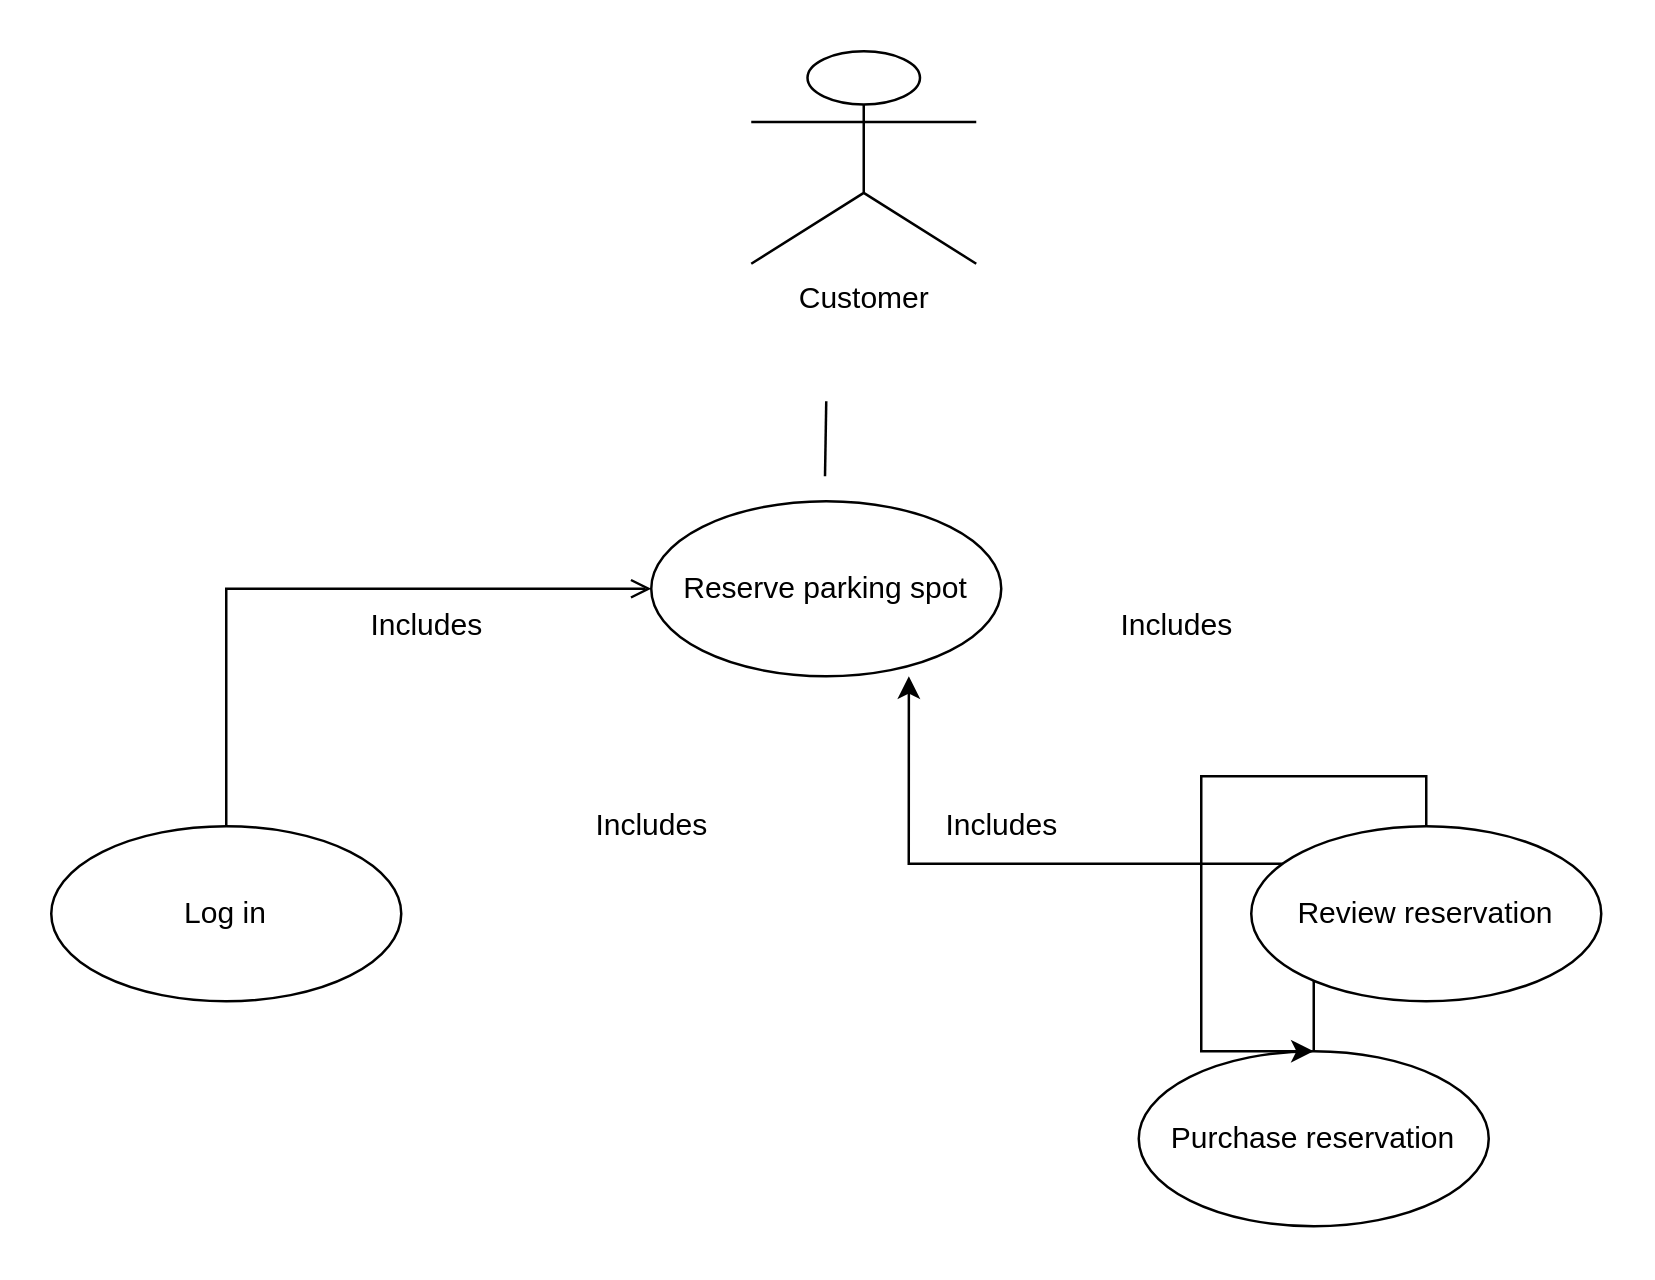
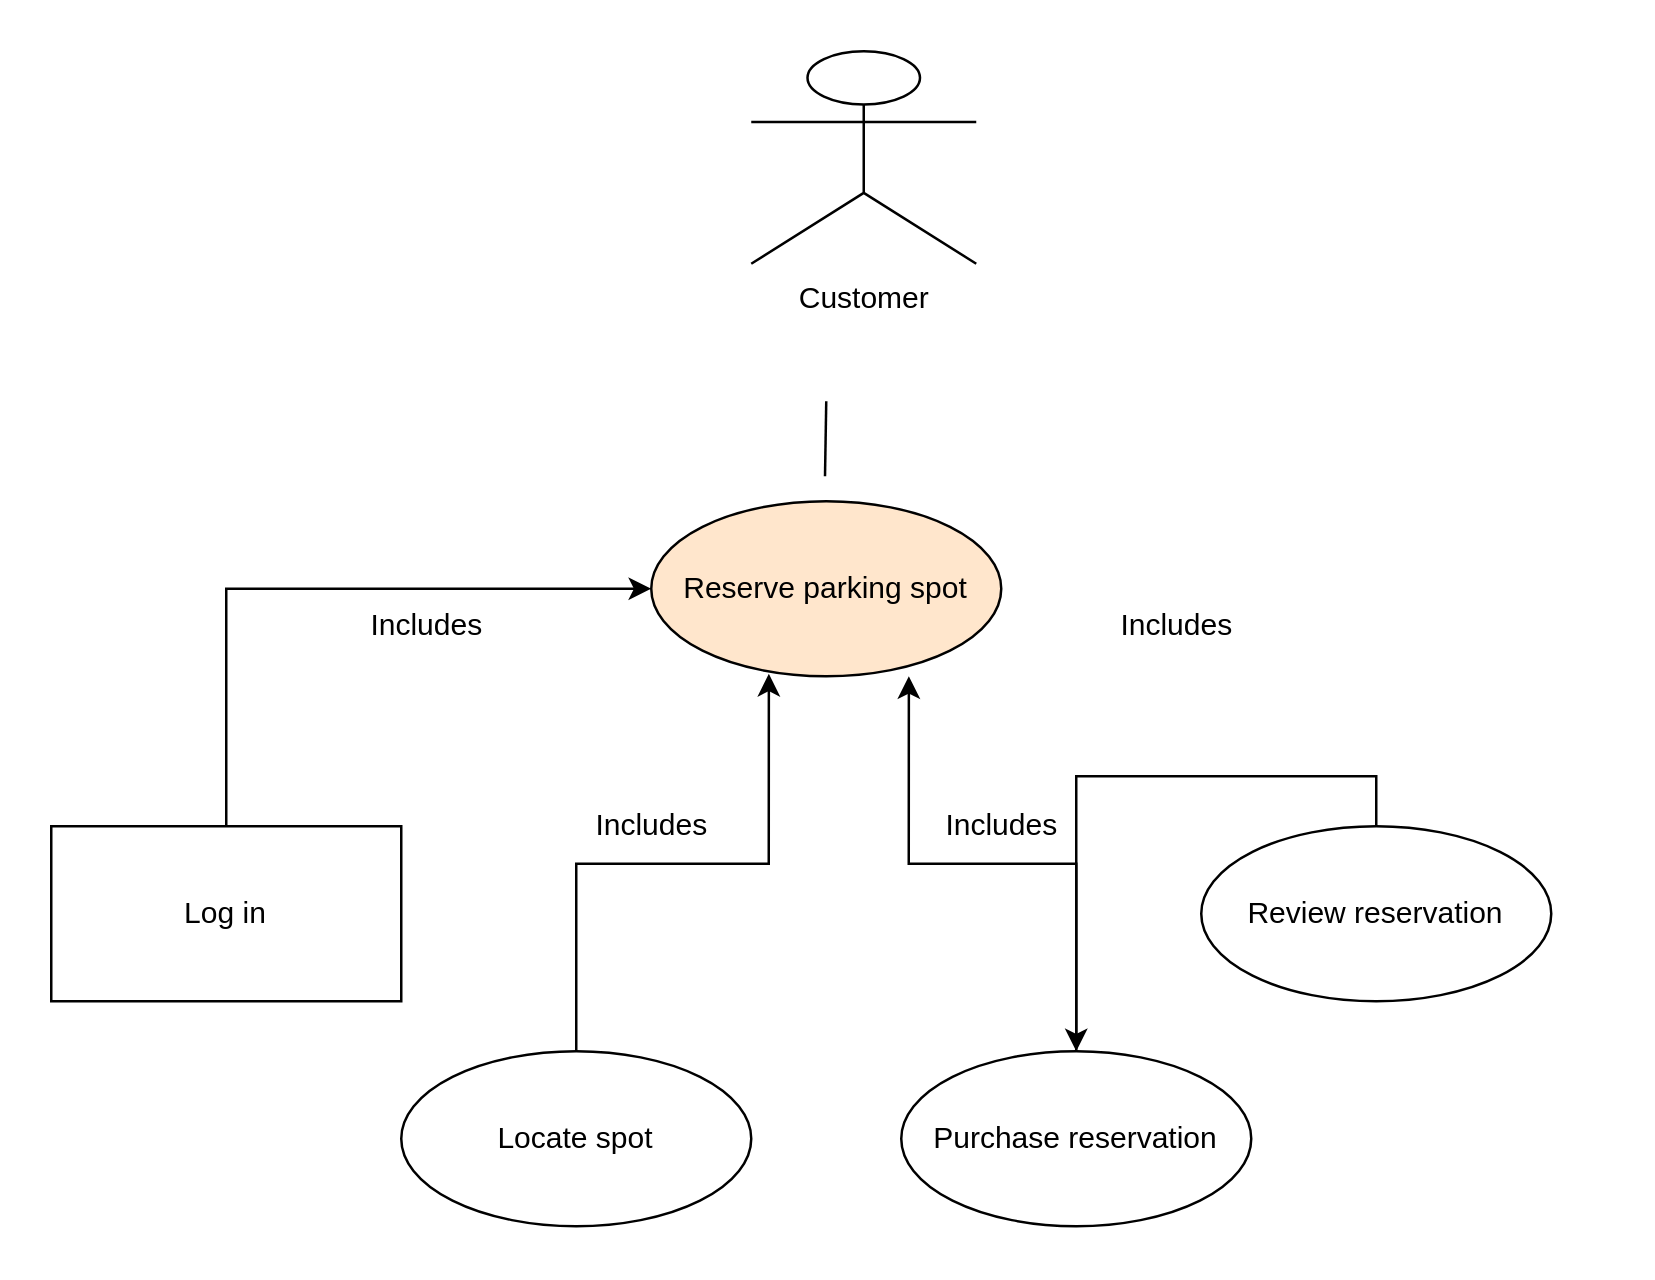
edge "Log in" -> "Reserve parking spot": arrowhead open -> classic
node "Reserve parking spot": fillcolor #ffffff -> #ffe6cc
edge "Locate spot" -> "Reserve parking spot": added
node "Log in": shape ellipse -> rectangle
node "Review reservation": moved (1426, 914) -> (1376, 914)
node "Locate spot": added
node "Purchase reservation": moved (1314, 1139) -> (1076, 1139)
